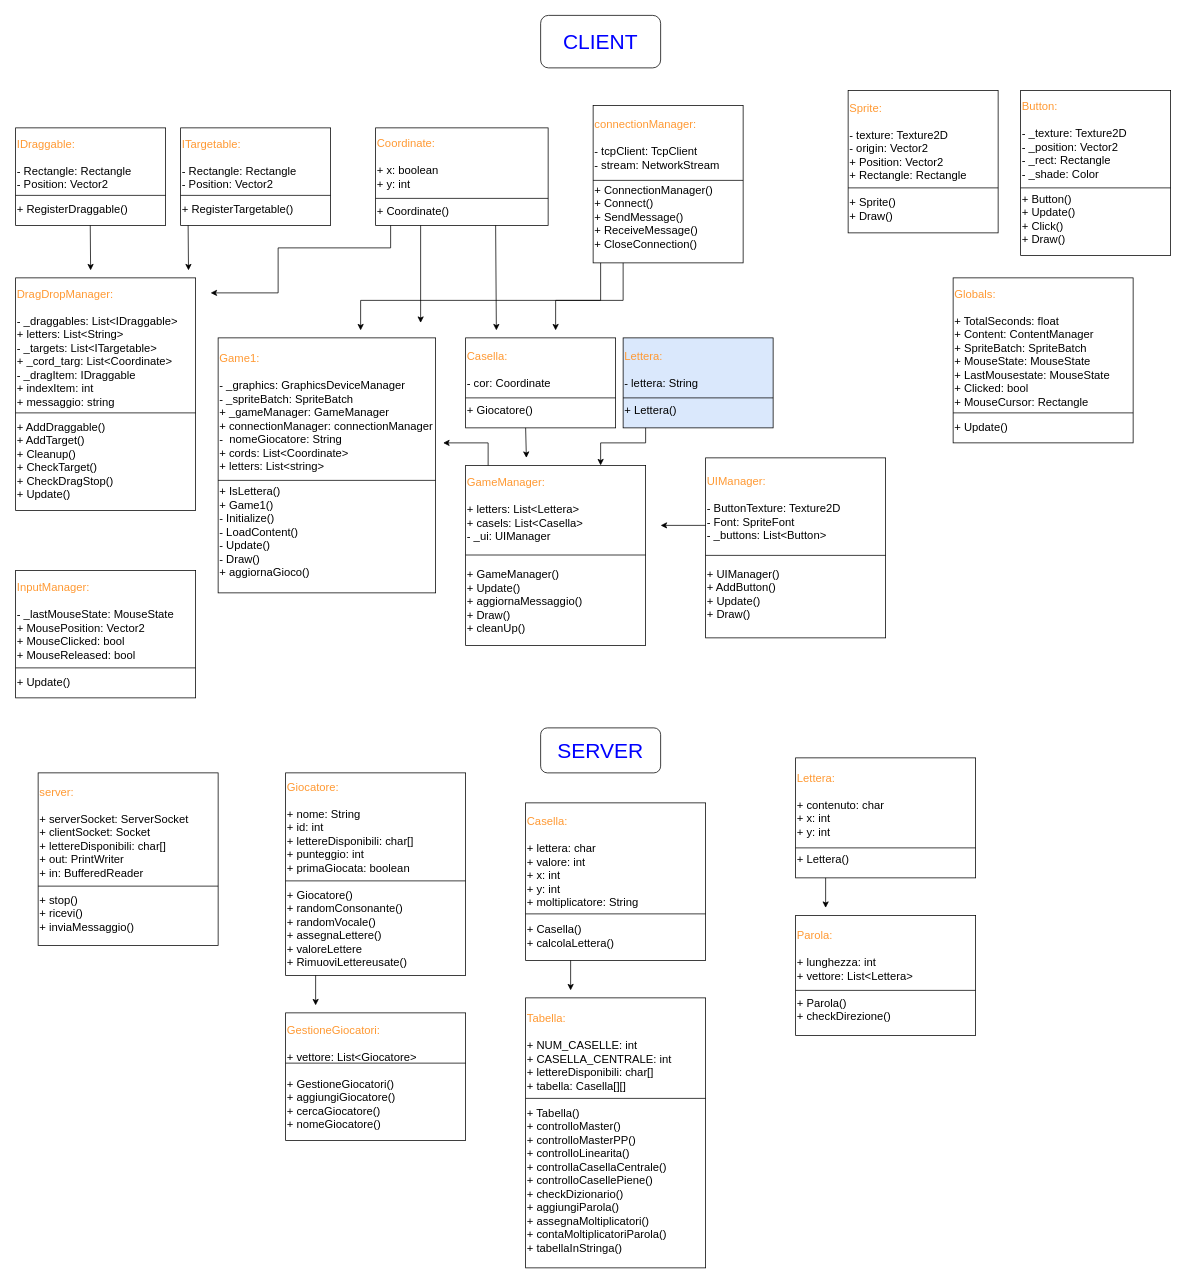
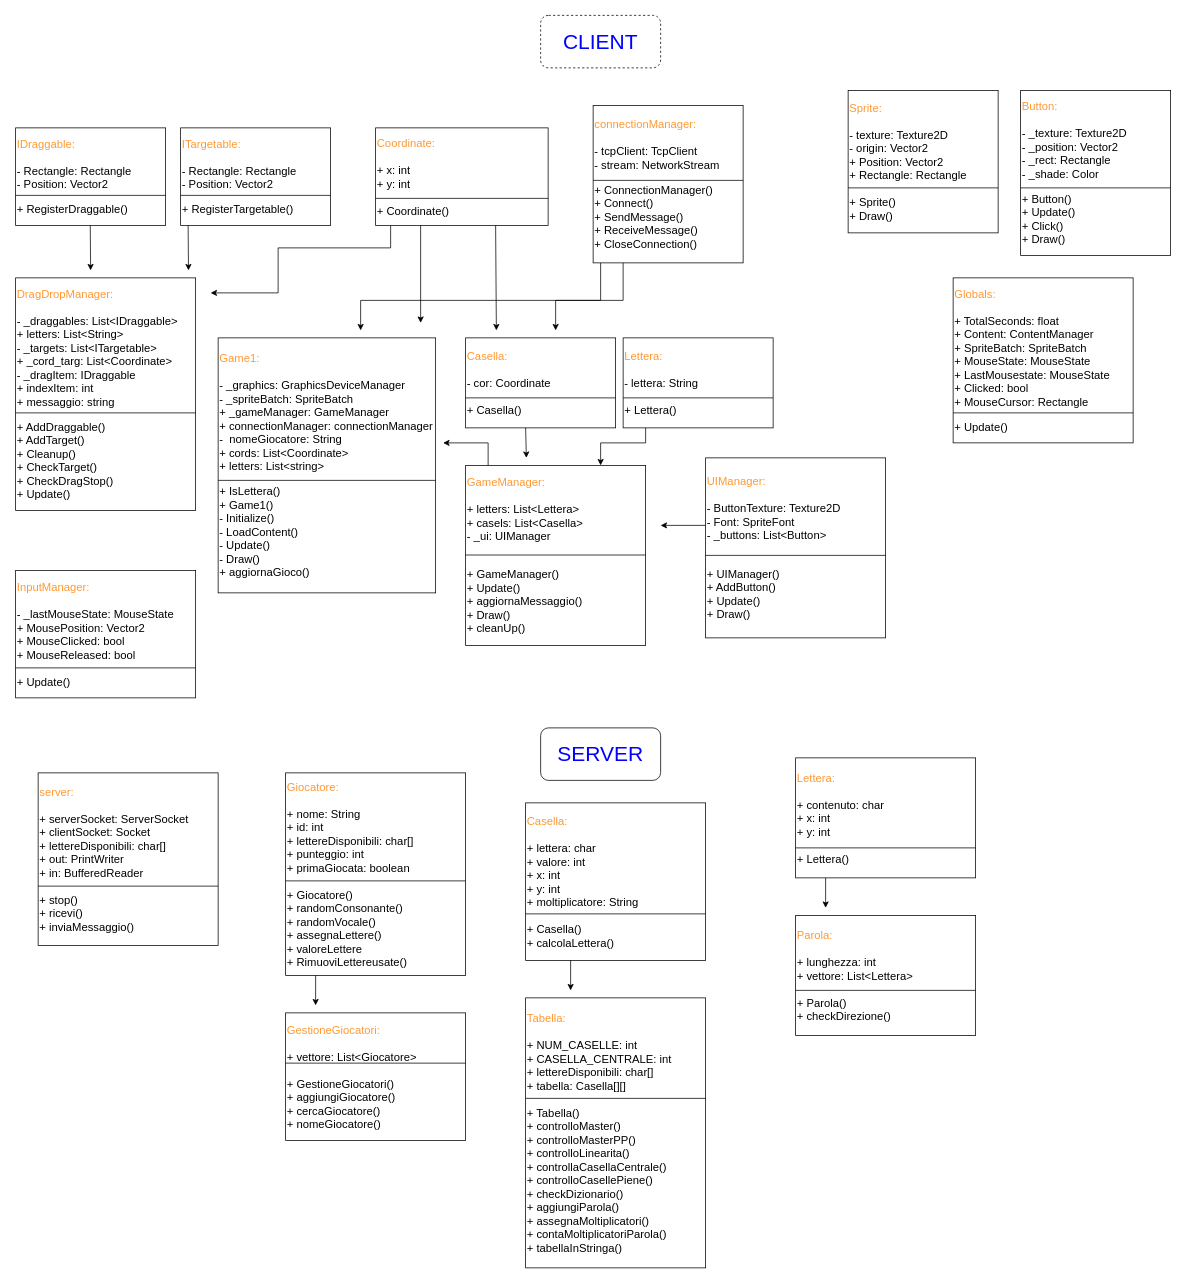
node "CLIENT": style solid -> dashed
node "Coordinate: + x: boolean + y: int + Coordinate()": label "Coordinate: + x: boolean + y: int + Coordinate()" -> "Coordinate: + x: int + y: int + Coordinate()"
node "Casella: - cor: Coordinate + Giocatore()": label "Casella: - cor: Coordinate + Giocatore()" -> "Casella: - cor: Coordinate + Casella()"
node "Lettera: - lettera: String + Lettera()": fillcolor #dae8fc -> #ffffff
node "SERVER": size 120x45 -> 120x53
